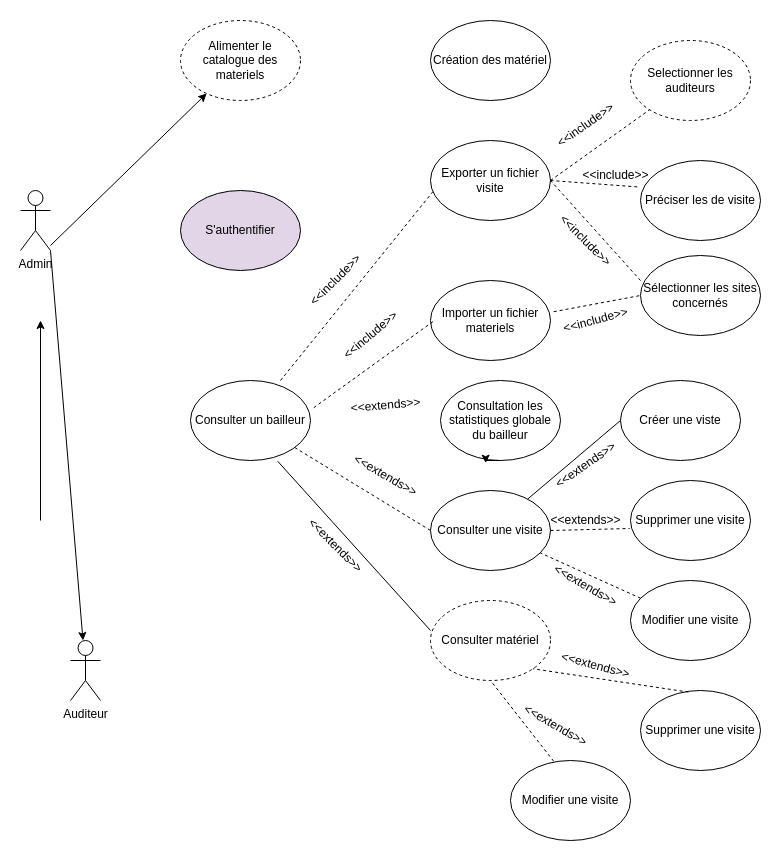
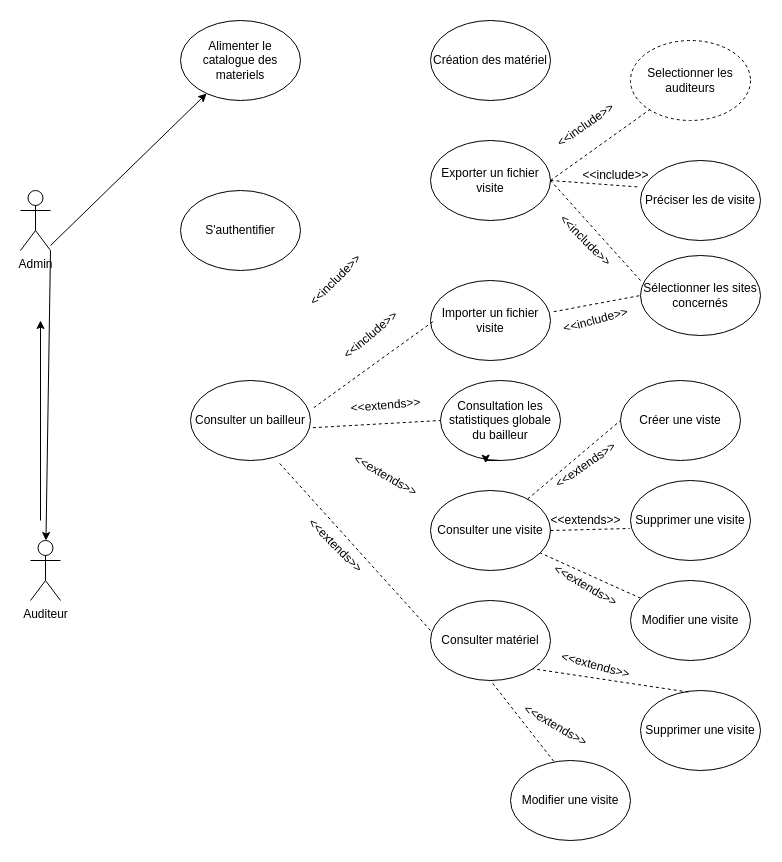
node "Alimenter le catalogue des materiels": style dashed -> solid
node "S'authentifier": fillcolor #e1d5e7 -> #ffffff
edge "Exporter un fichier visite" -- "Consulter un bailleur": removed
node "Importer un fichier materiels": label "Importer un fichier materiels" -> "Importer un fichier visite"
edge "Consulter un bailleur" -- "Consultation les statistiques globale du bailleur": added
edge "Créer une viste" -- "Consulter une visite": style solid -> dashed
edge "Consulter un bailleur" -- "Consulter une visite": removed
edge "Consulter un bailleur" -- "Consulter matériel": style solid -> dashed
node "Consulter matériel": style dashed -> solid
node "Auditeur": moved (86, 671) -> (46, 571)
